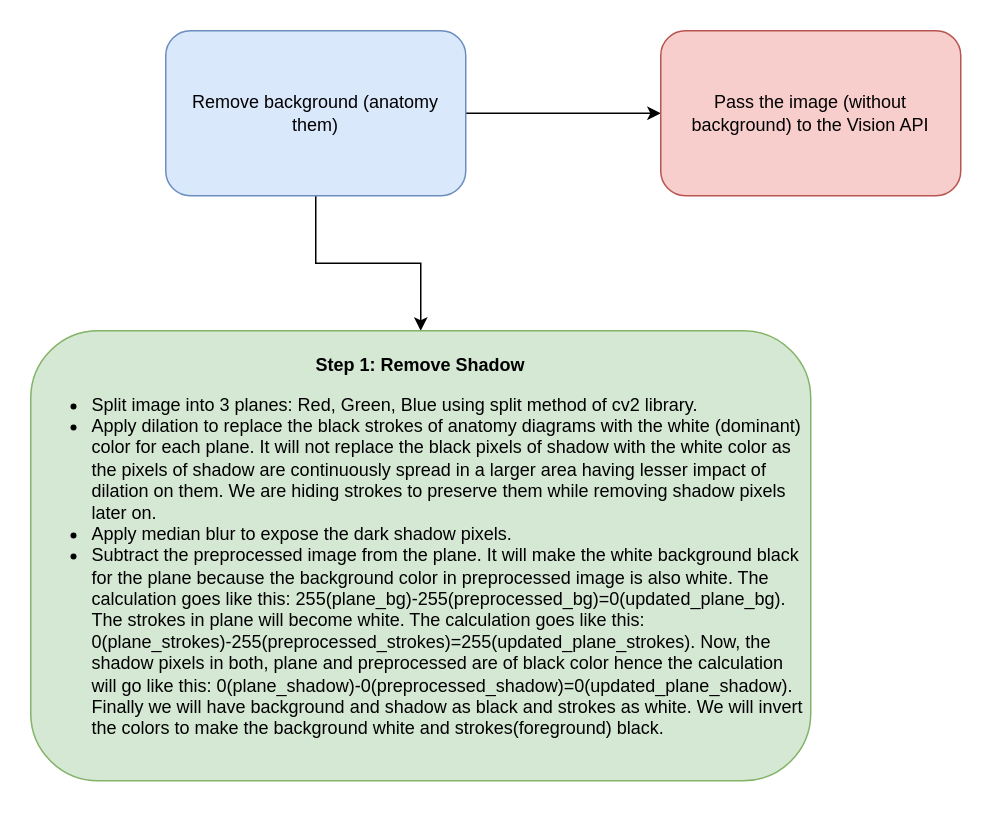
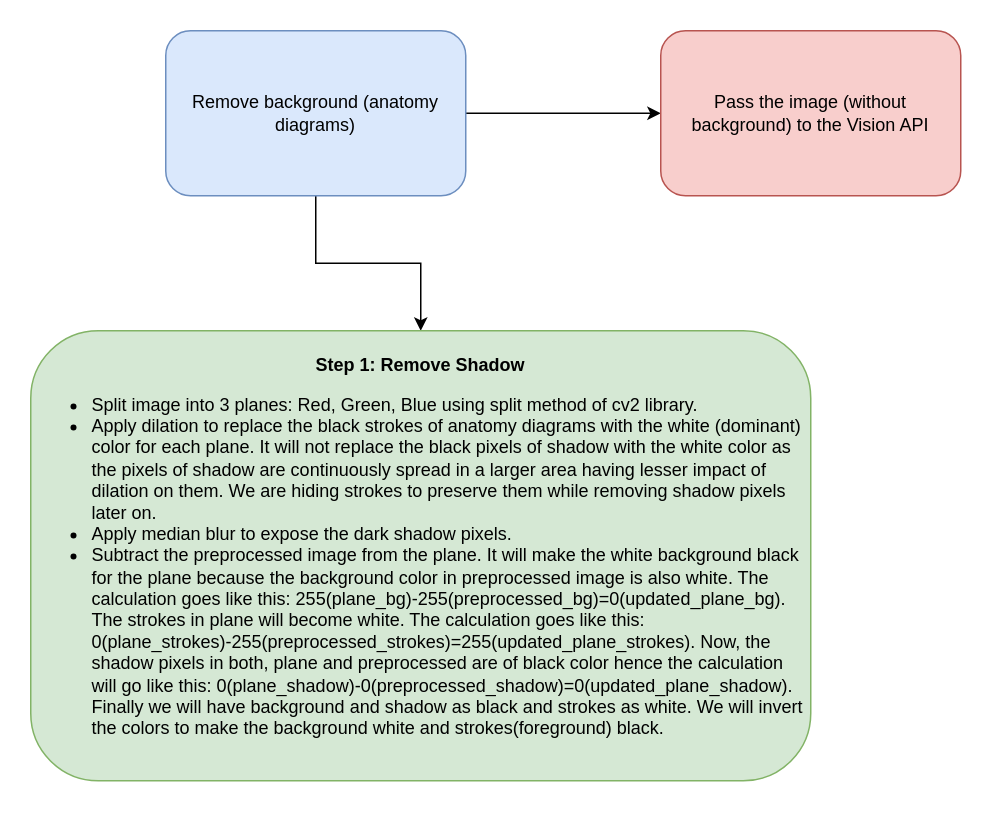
node "Remove background (anatomy them)": label "Remove background (anatomy them)" -> "Remove background (anatomy diagrams)"
